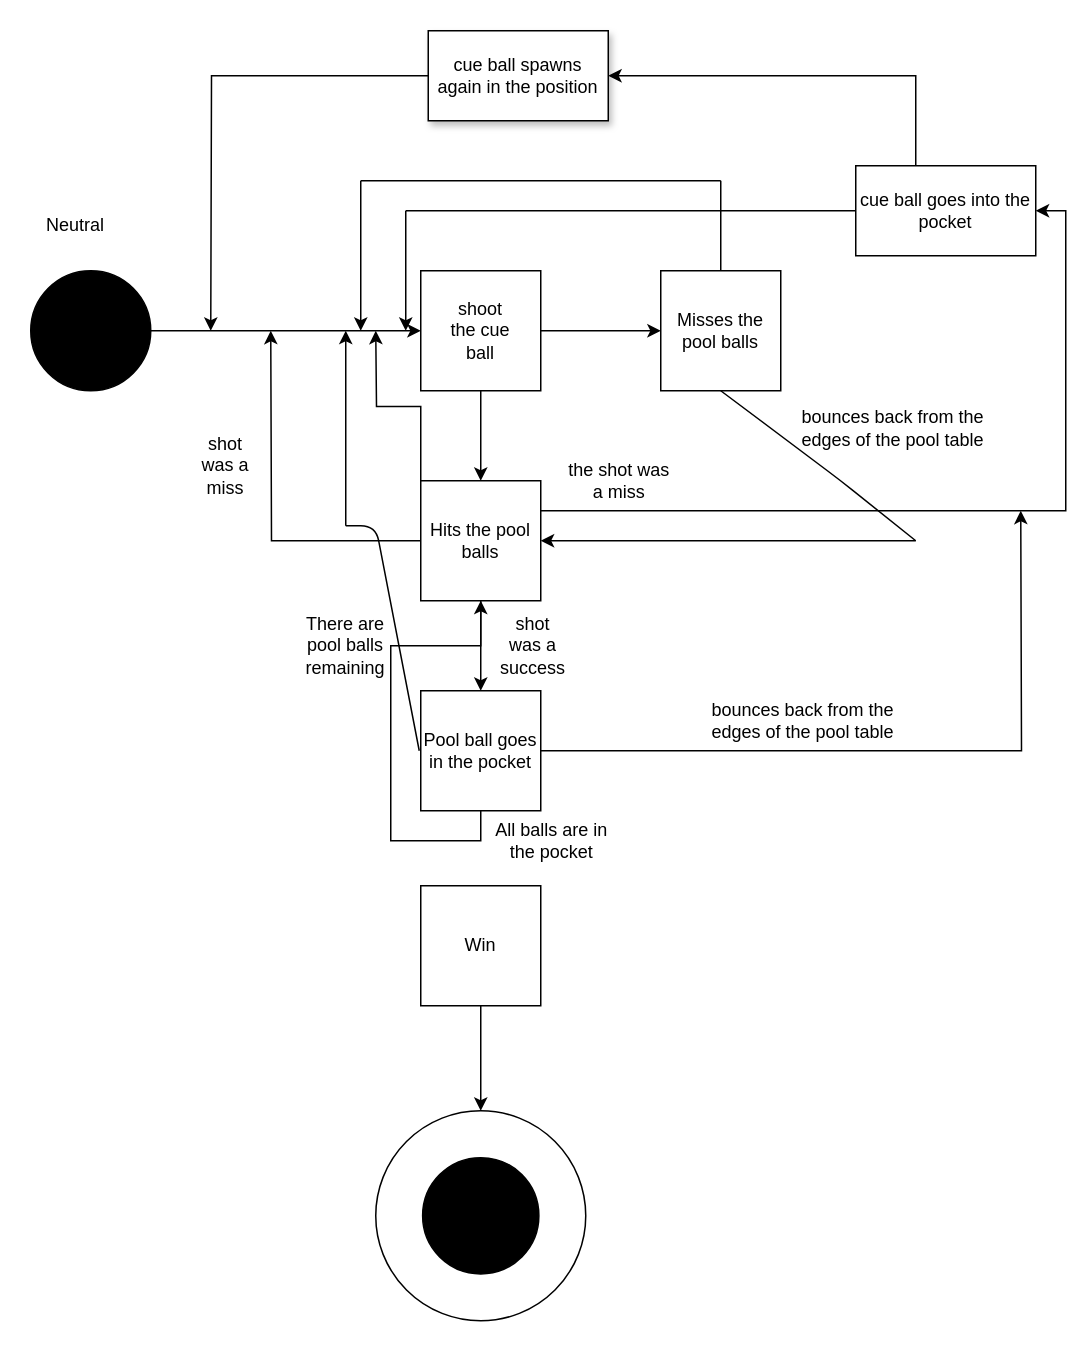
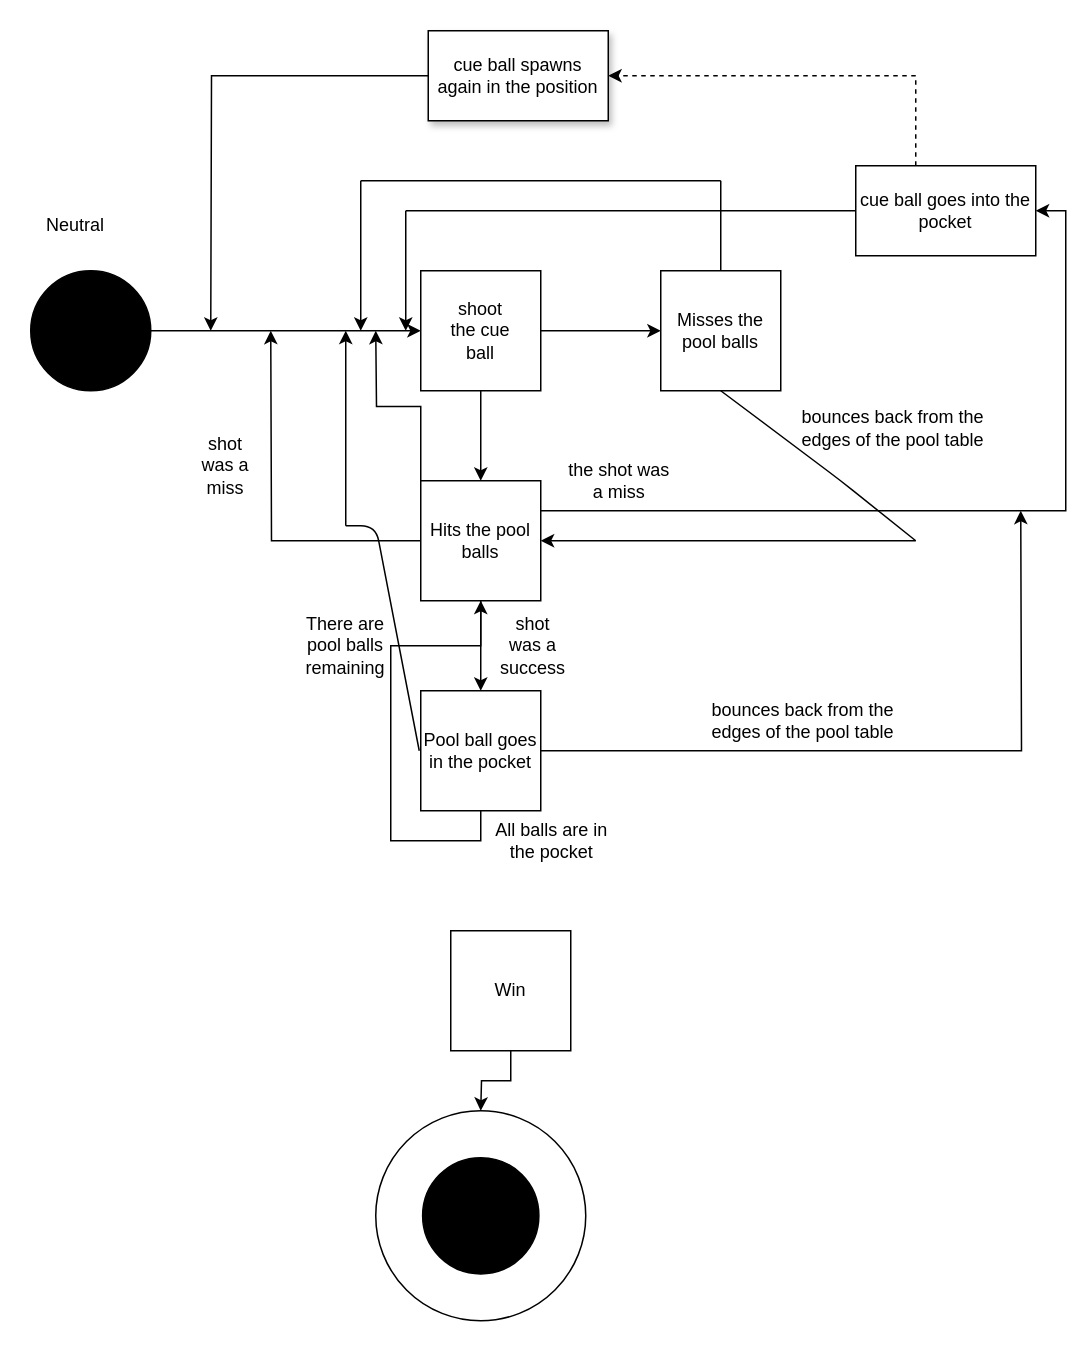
edge "cue ball goes into the pocket" -> "cue ball spawns again in the position": style solid -> dashed
node "Win": moved (481, 946) -> (511, 991)
